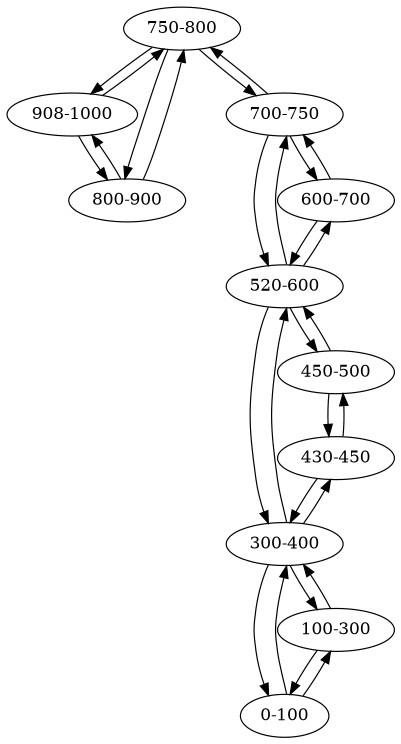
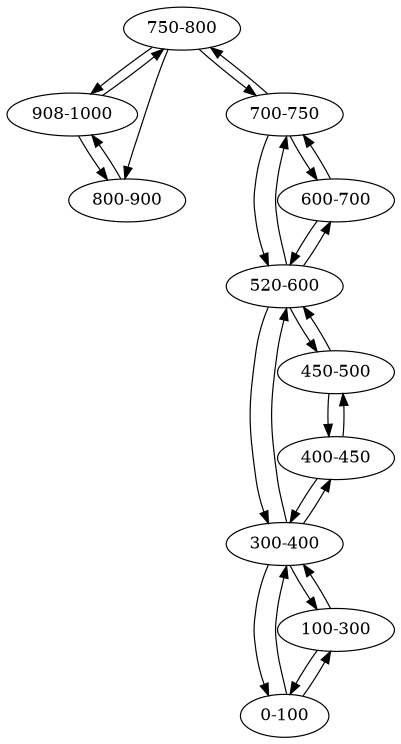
edge "800-900" -> "750-800": removed
node "430-450": label "430-450" -> "400-450"
